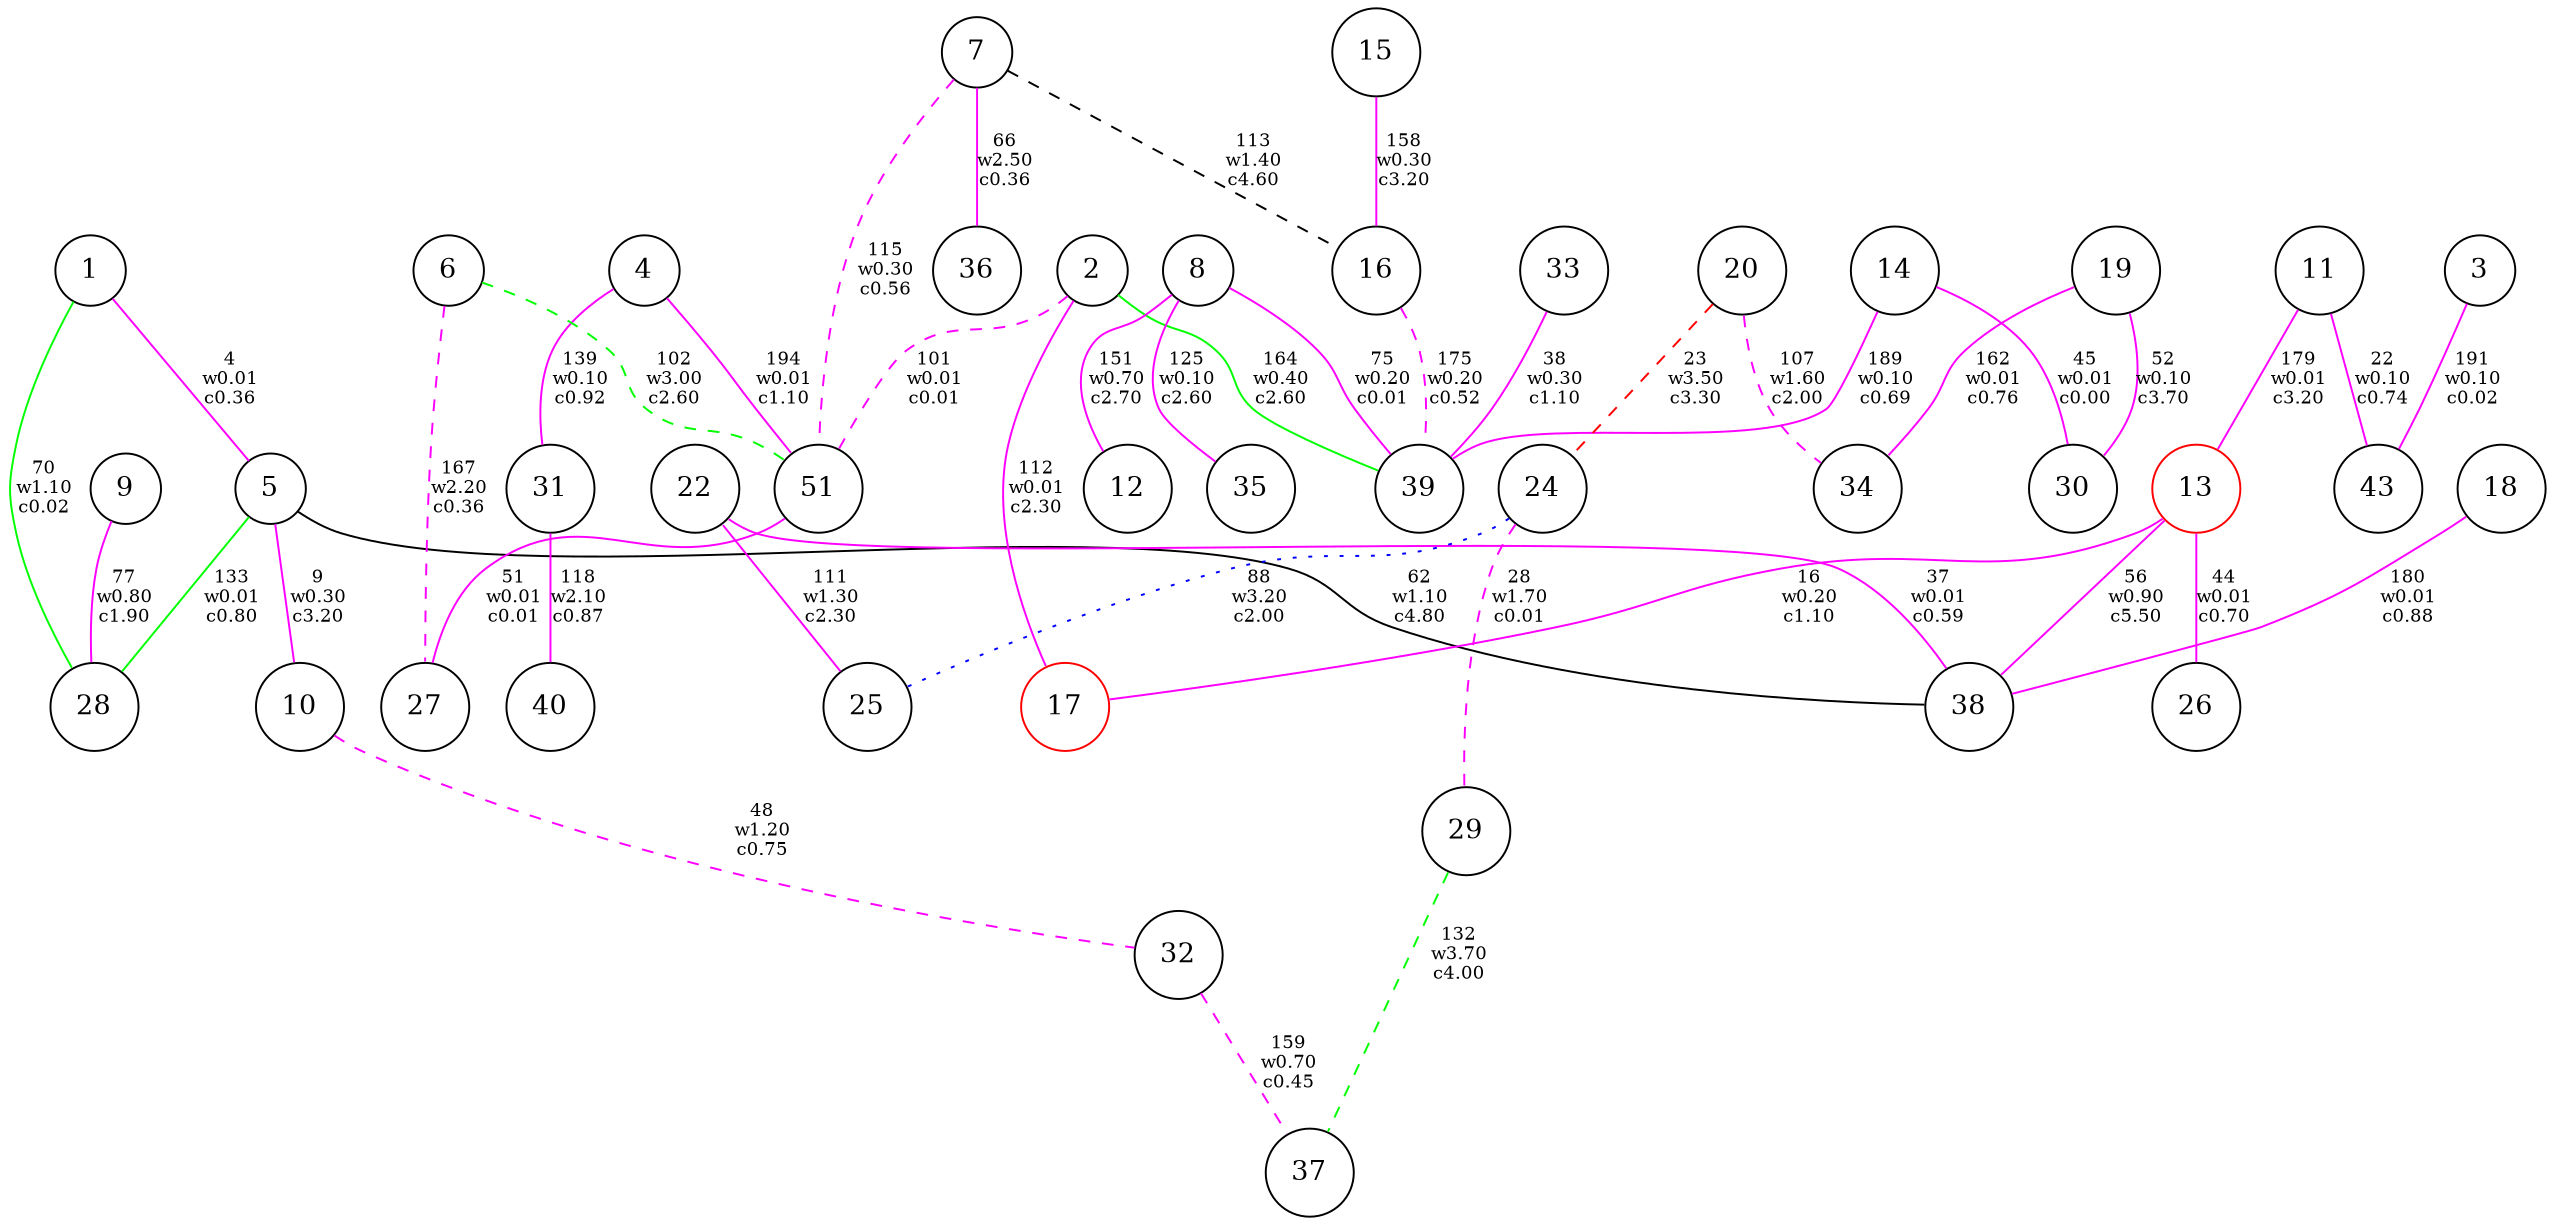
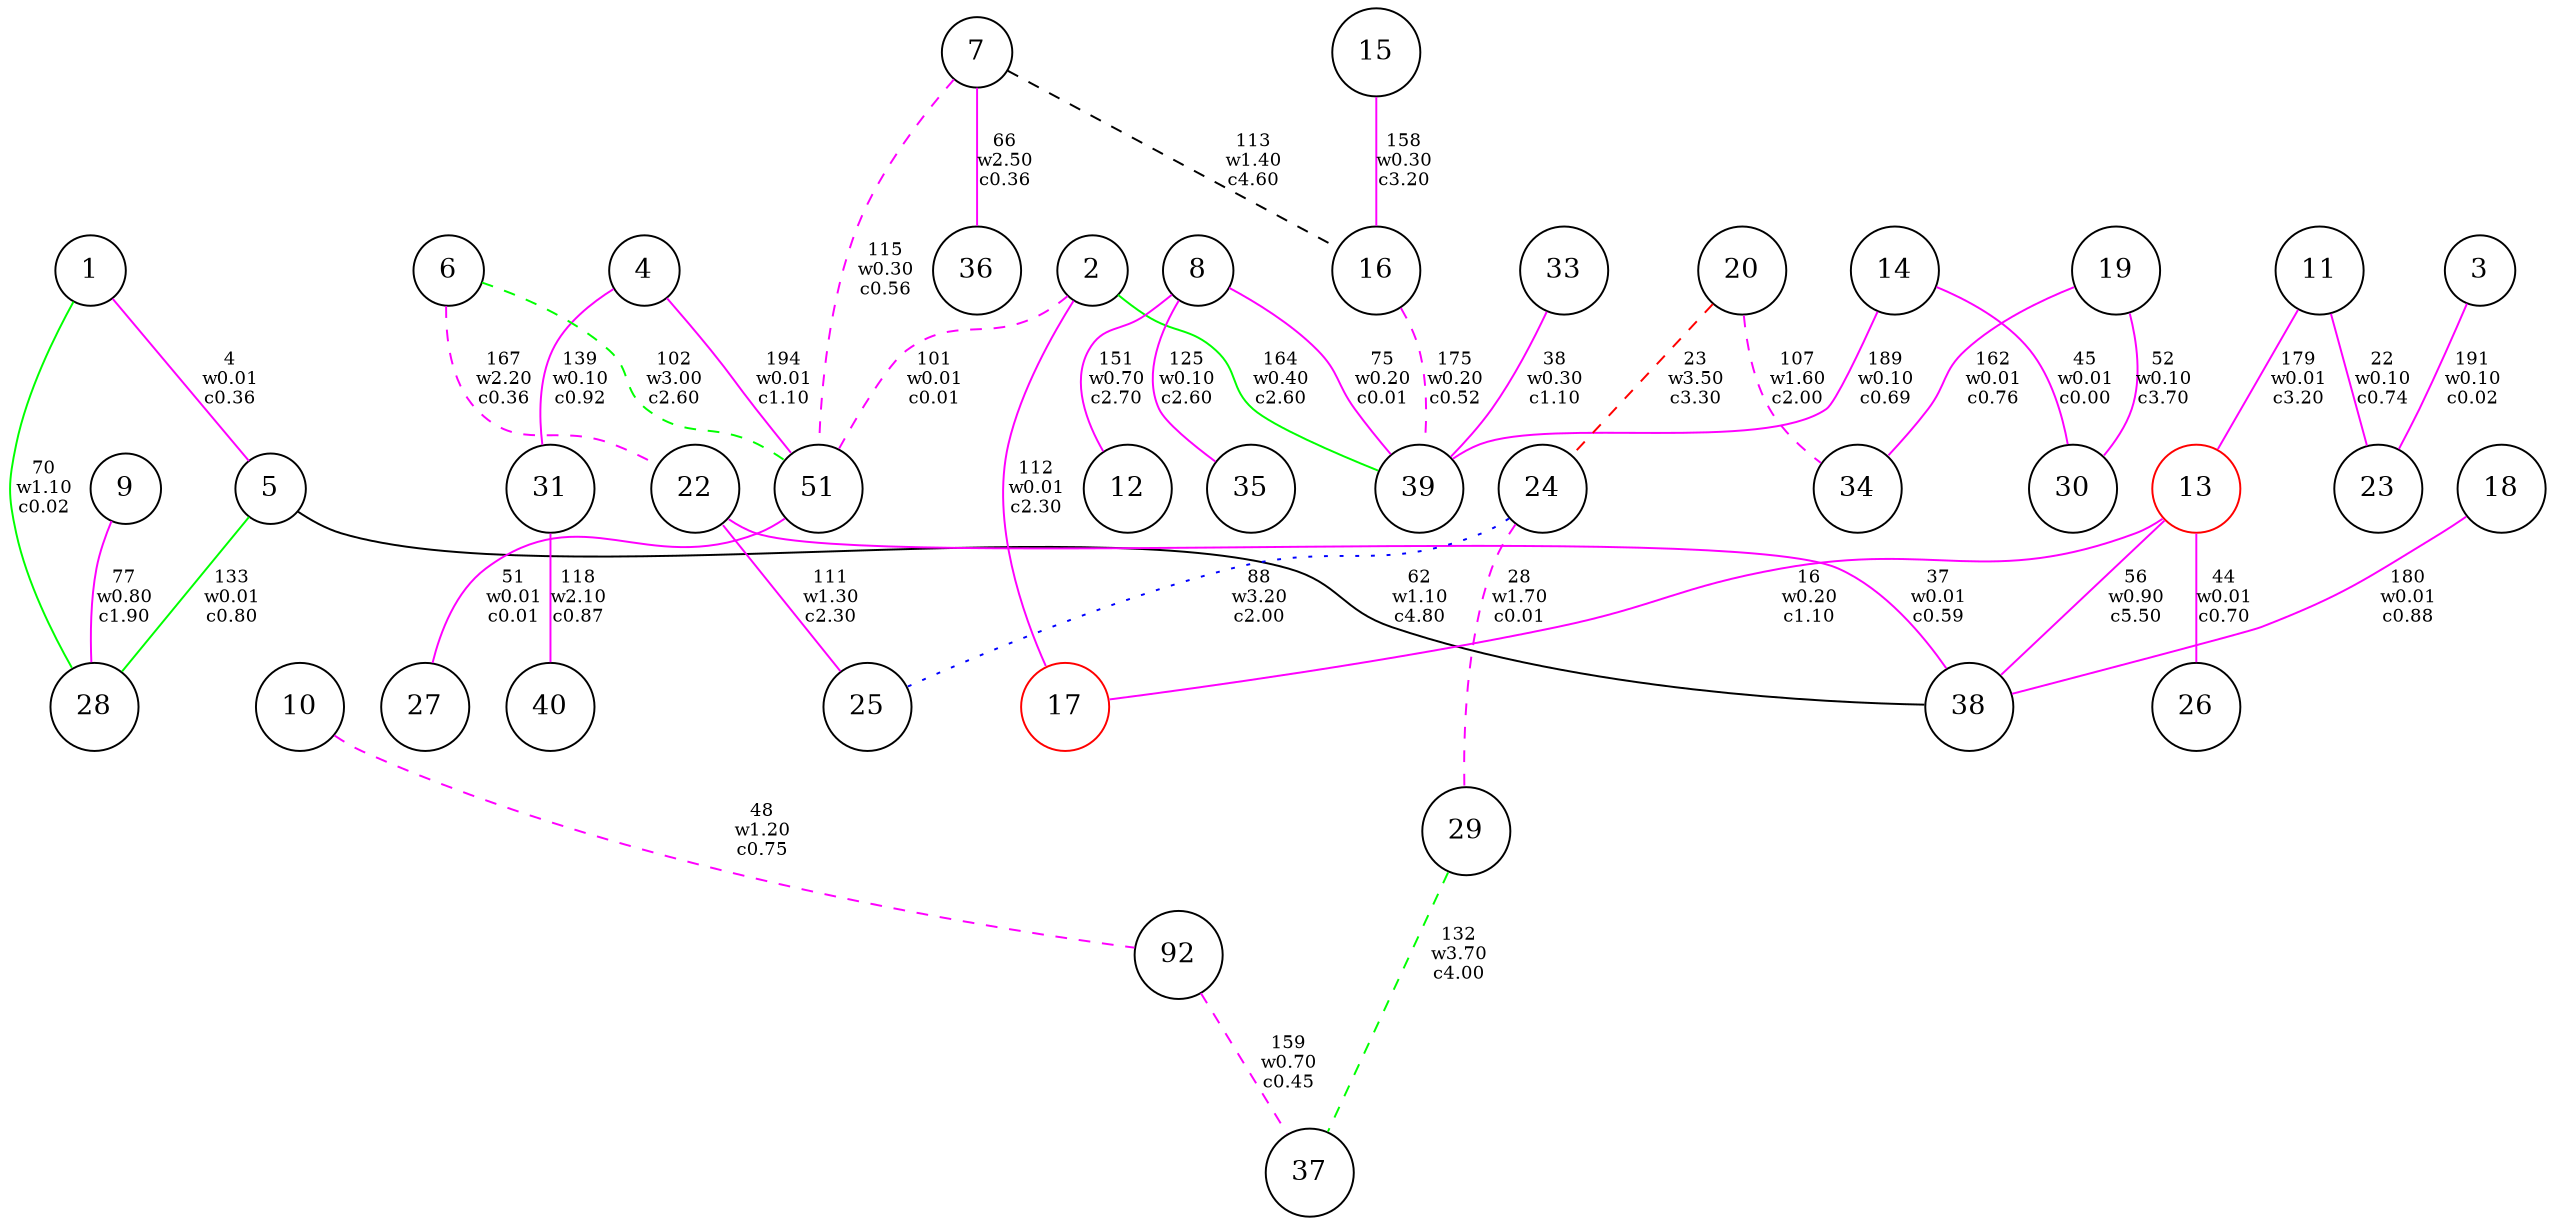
edge "6" -- "27": now "6" -- "22"
node "43": label "43" -> "23"
edge "5" -- "10": removed, label "9 w0.30 c3.20"
node "32": label "32" -> "92"
